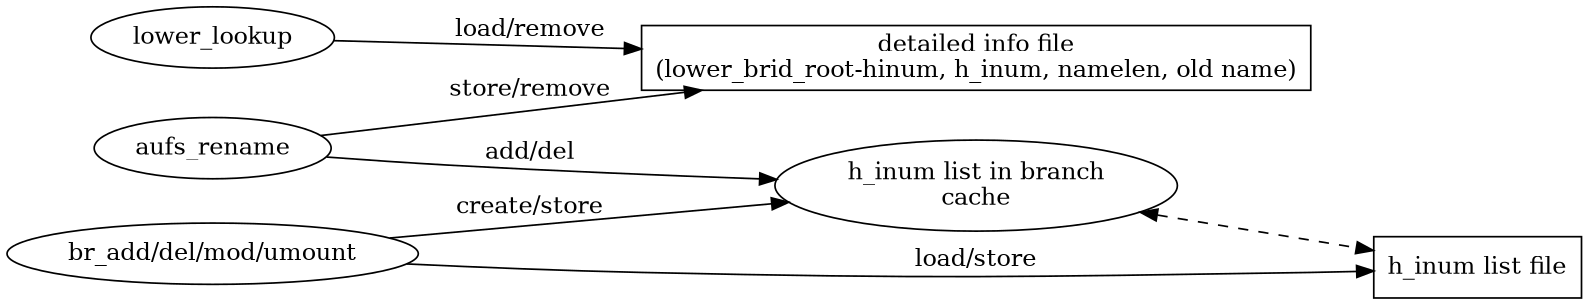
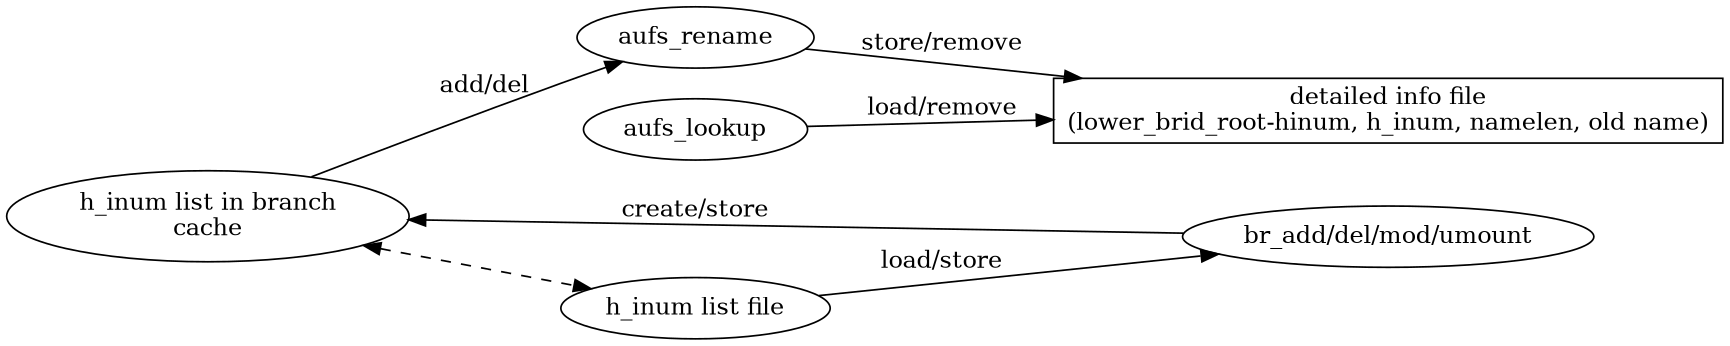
node "lower_lookup": label "lower_lookup" -> "aufs_lookup"
edge "aufs_rename" -> "h_inum list in branch cache": reversed
node "h_inum list file": shape box -> ellipse
edge "br_add/del/mod/umount" -> "h_inum list file": reversed
